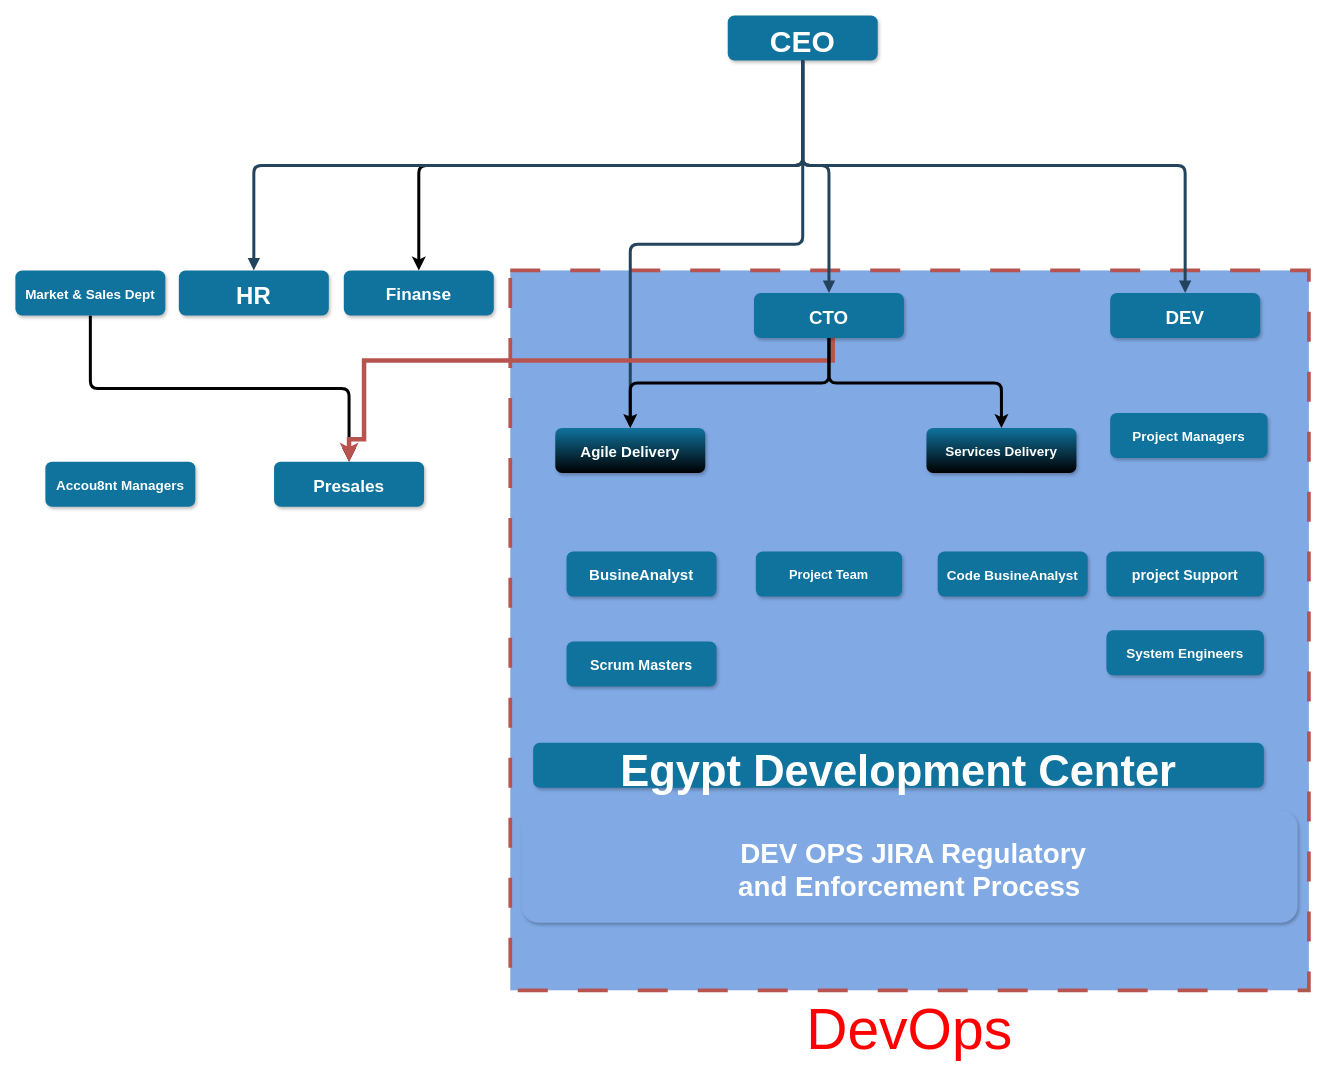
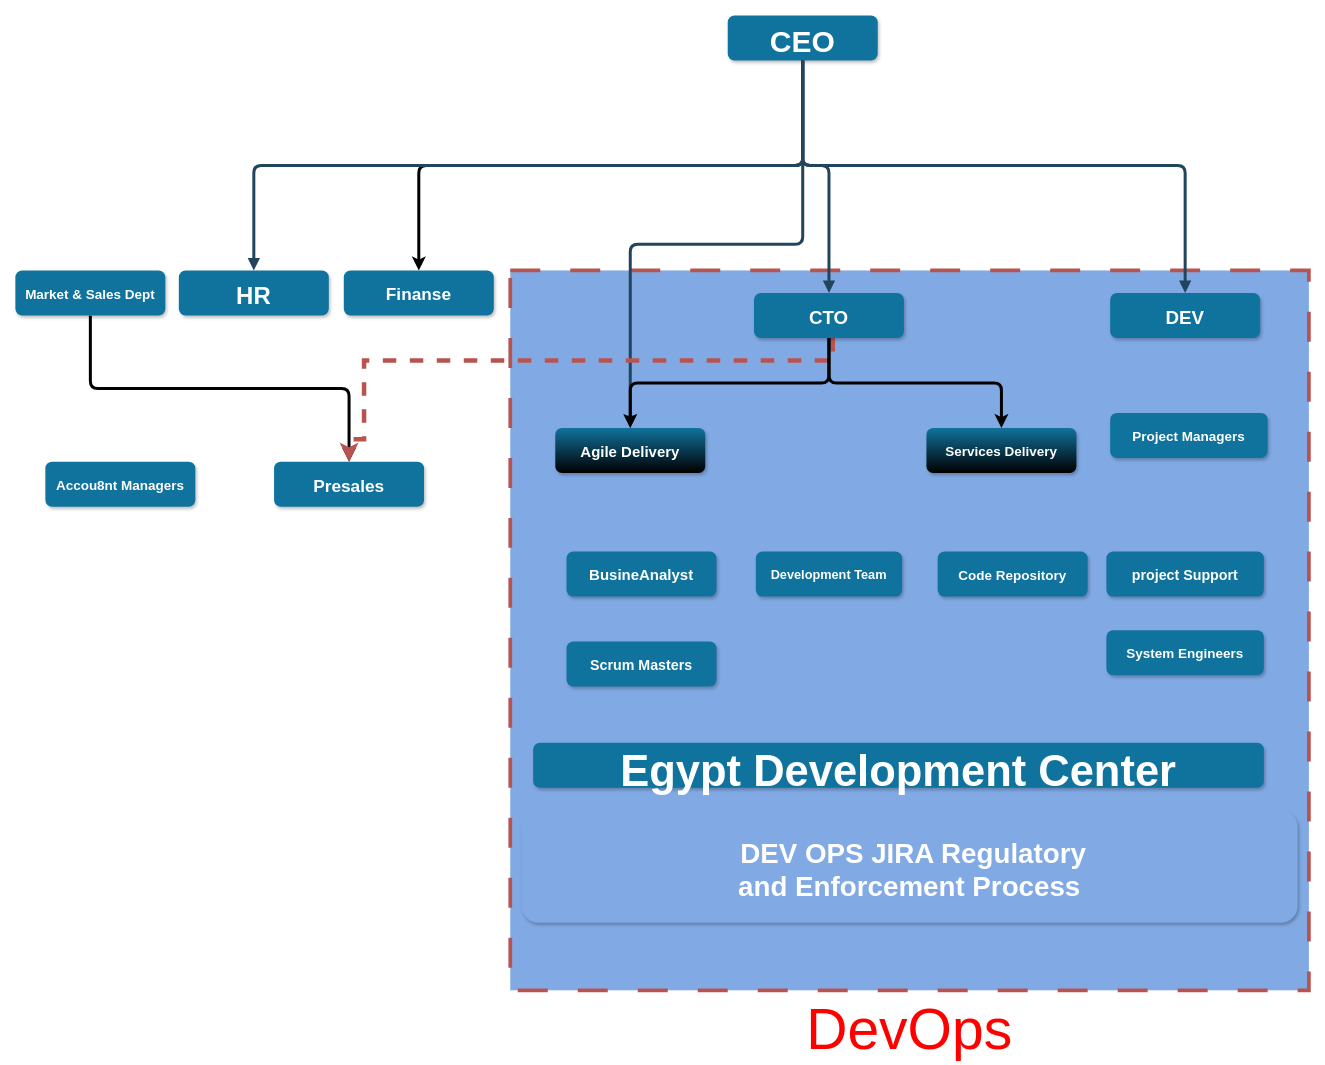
edge "CTO" -> "Presales": style solid -> dashed
node "Project Team": label "Project Team" -> "Development Team"
node "Code BusineAnalyst": label "Code BusineAnalyst" -> "Code Repository"
